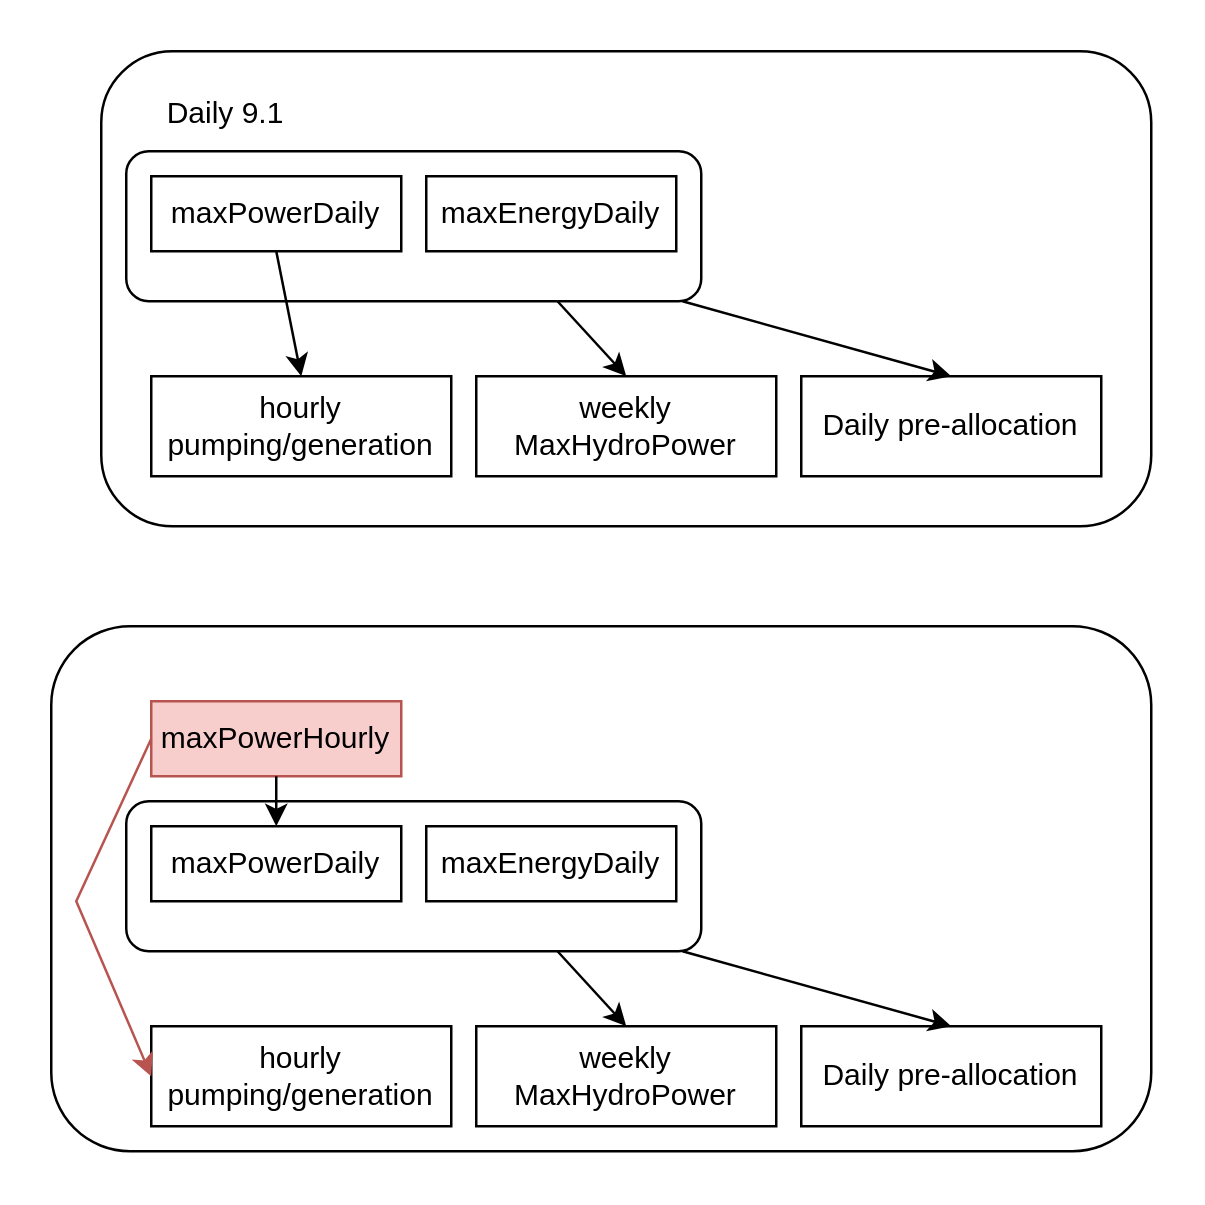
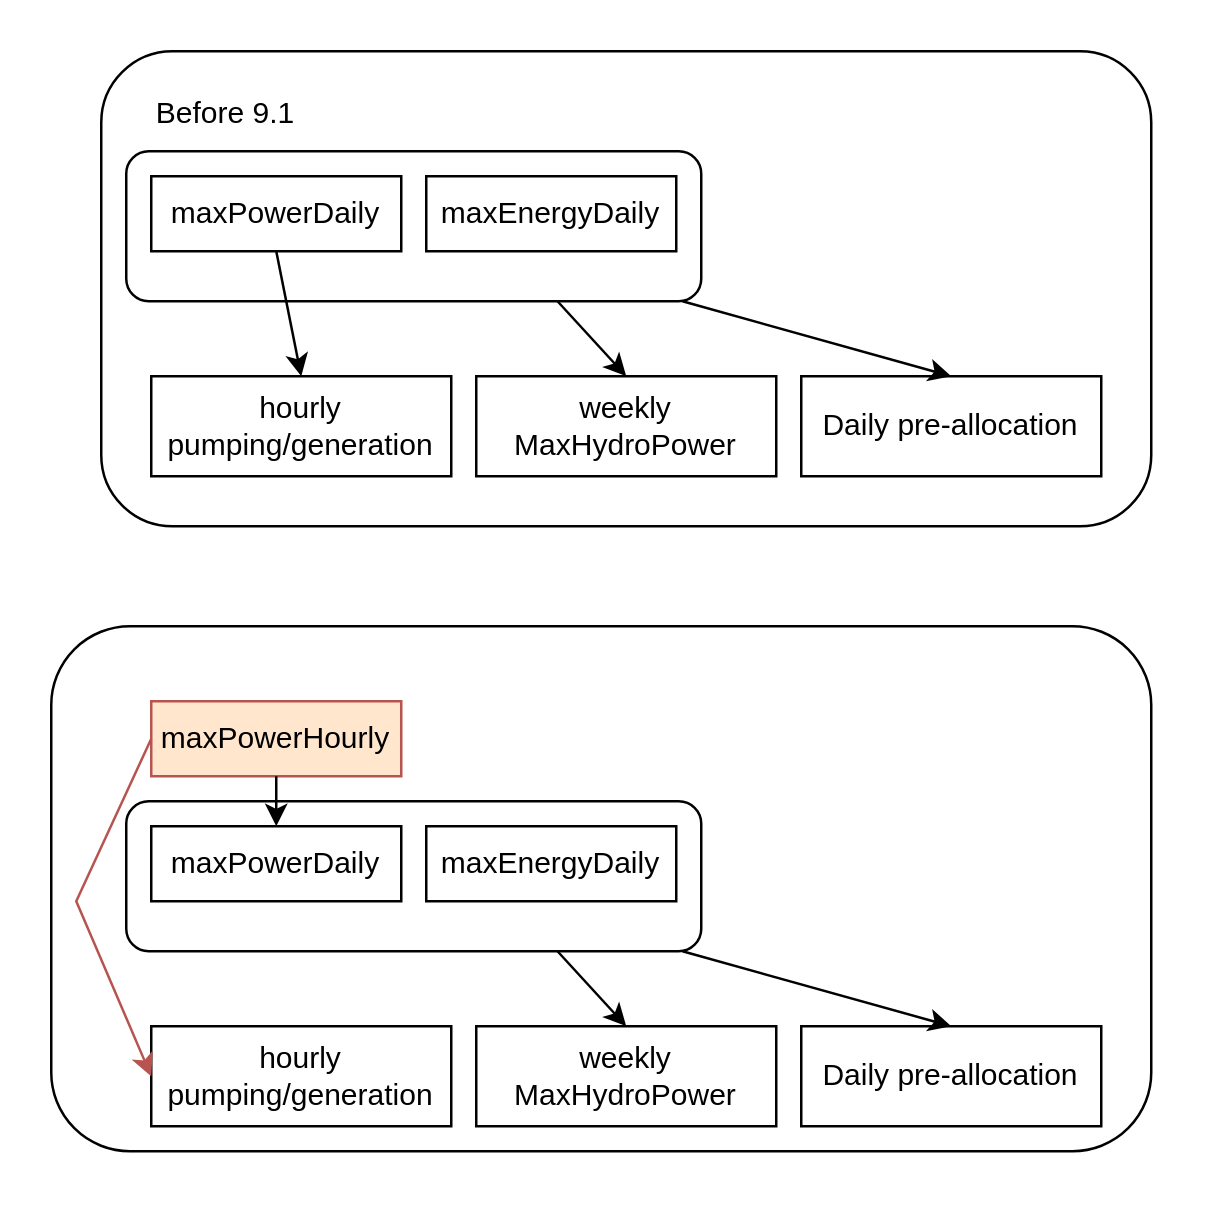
node "Daily 9.1": label "Daily 9.1" -> "Before 9.1"
node "maxPowerHourly": fillcolor #f8cecc -> #ffe6cc
